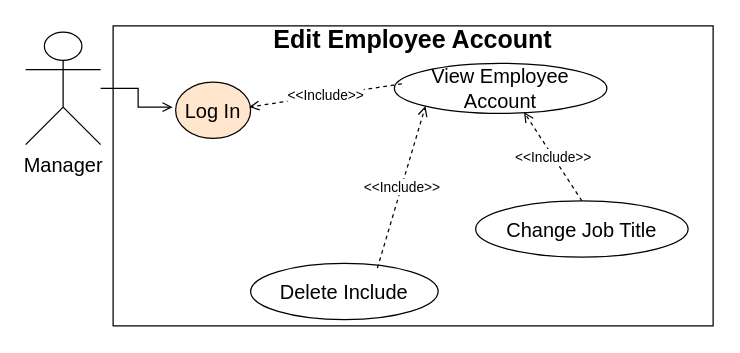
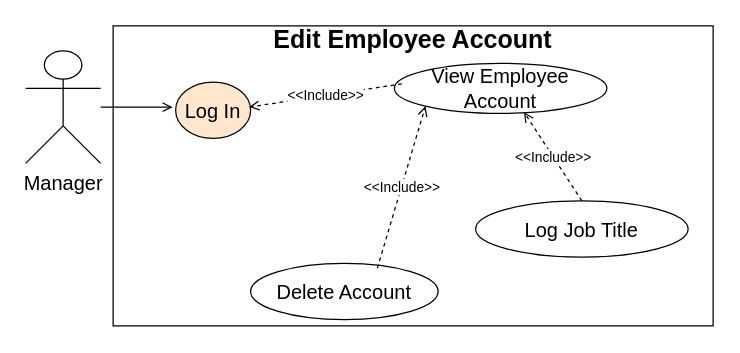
node "Manager": moved (63, 88) -> (63, 107)
node "Change Job Title": label "Change Job Title" -> "Log Job Title"
node "Delete Include": label "Delete Include" -> "Delete Account"
